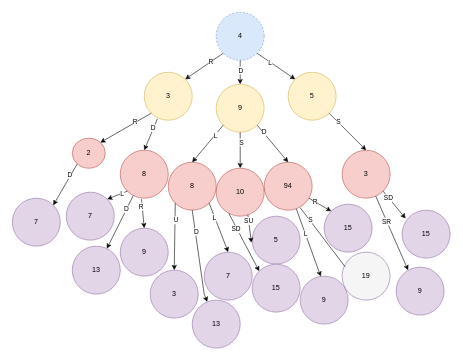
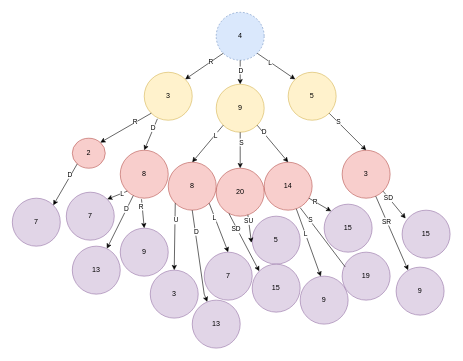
node "94": label "94" -> "14"
node "10": label "10" -> "20"
node "19": fillcolor #f5f5f5 -> #e1d5e7
